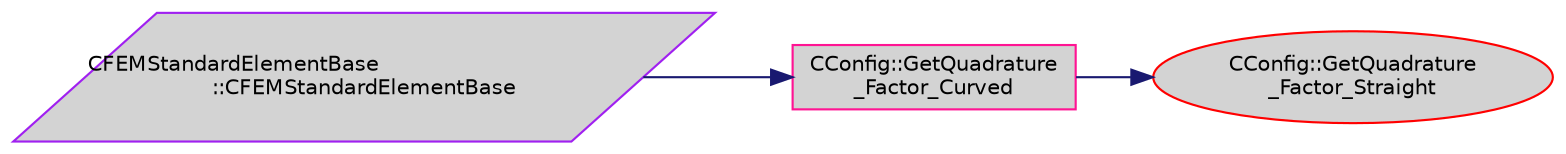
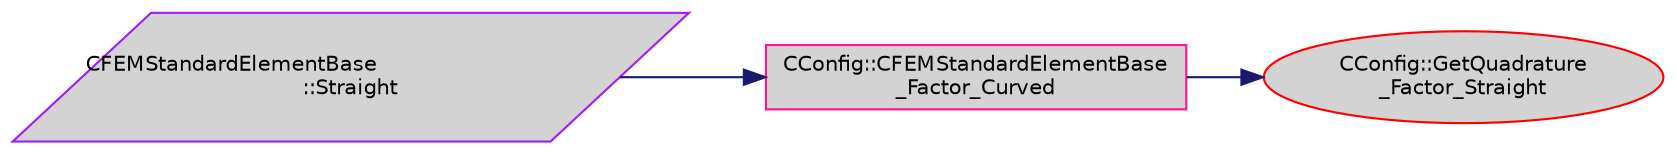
node "CFEMStandardElementBase ::CFEMStandardElementBase": label "CFEMStandardElementBase ::CFEMStandardElementBase" -> "CFEMStandardElementBase ::Straight"
node "CConfig::GetQuadrature _Factor_Curved": label "CConfig::GetQuadrature _Factor_Curved" -> "CConfig::CFEMStandardElementBase _Factor_Curved"
